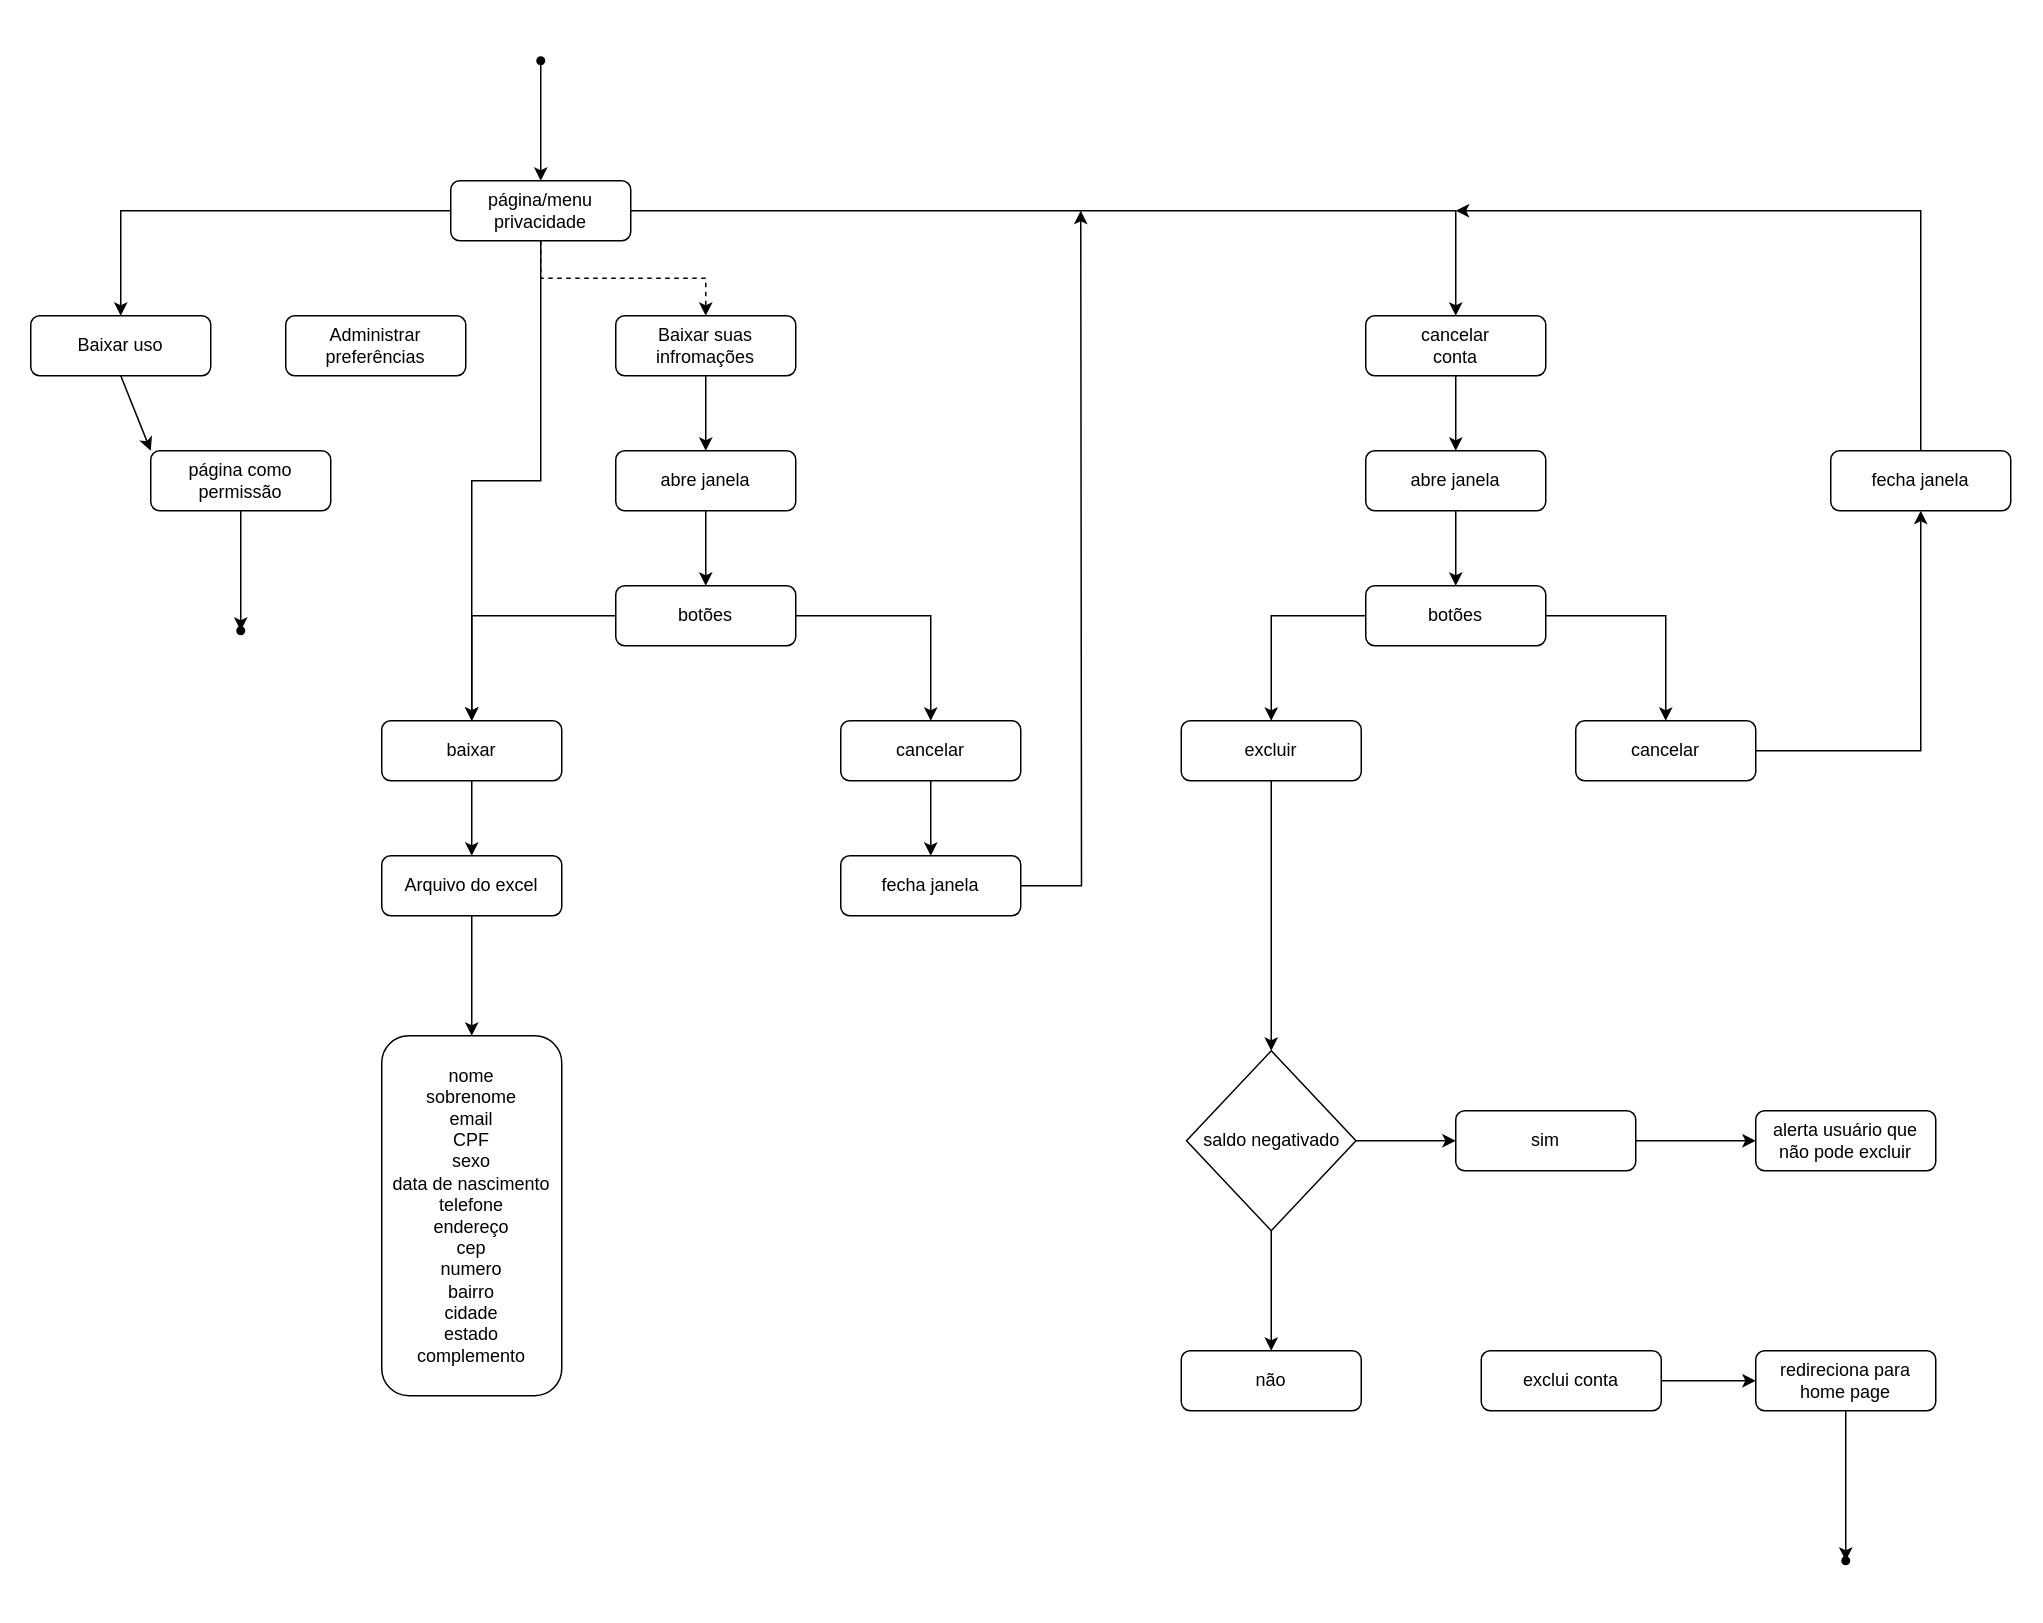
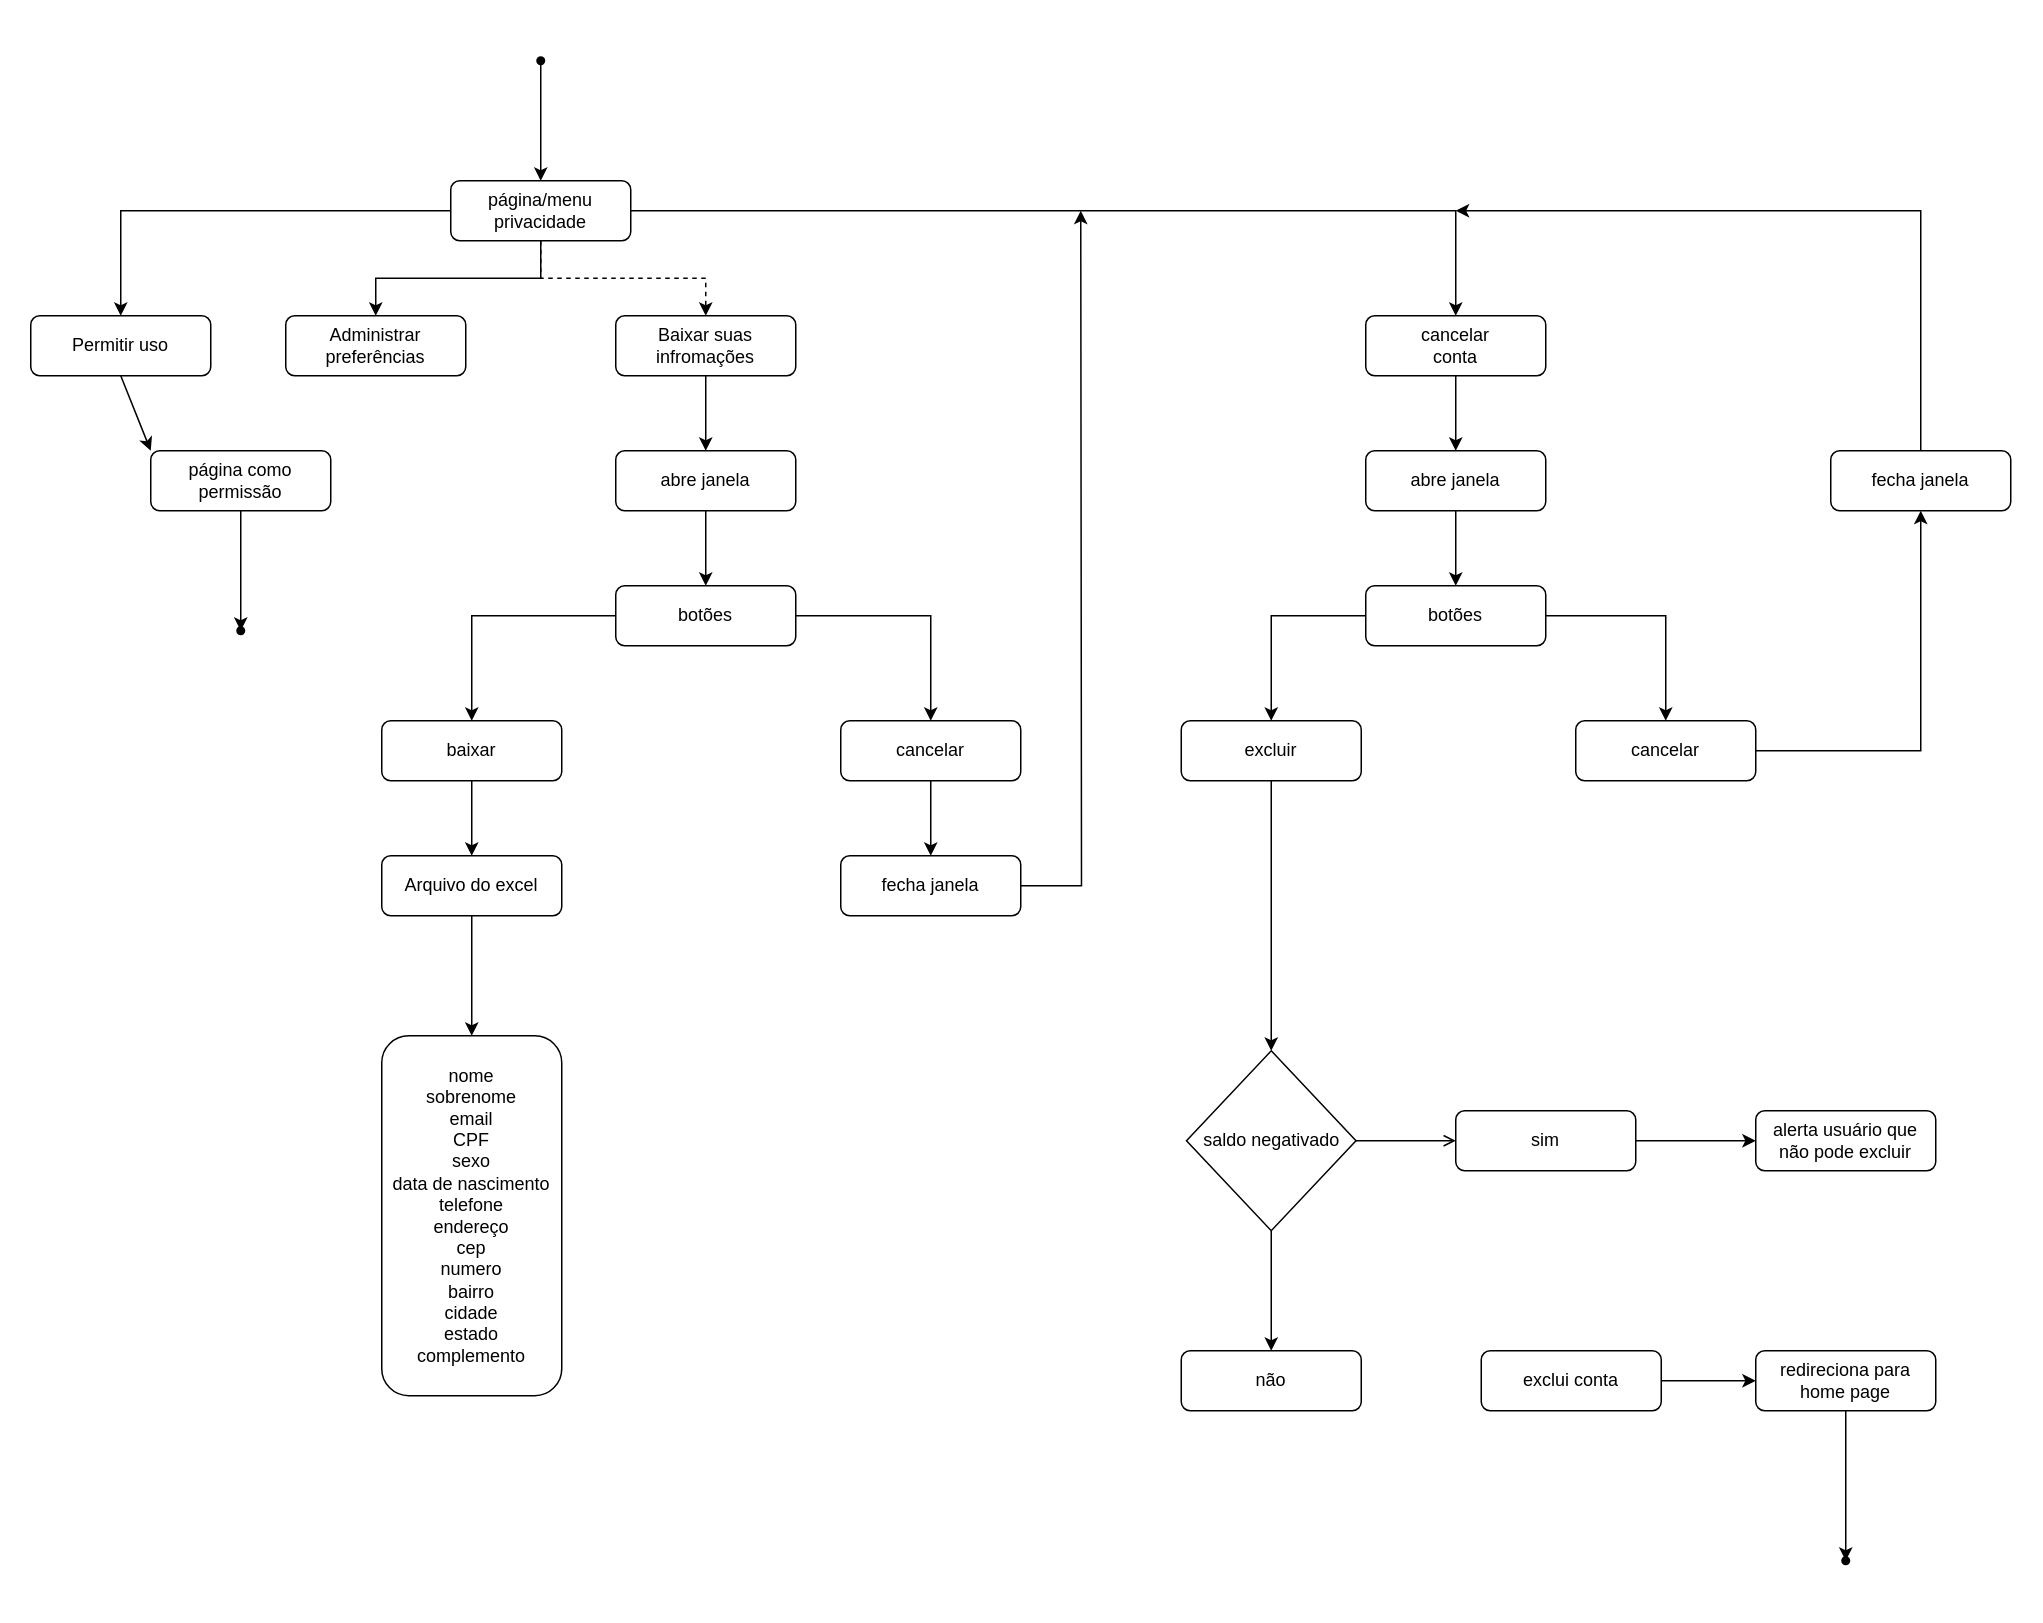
node "Baixar uso": label "Baixar uso" -> "Permitir uso"
edge "página/menu privacidade" -> "baixar": now "página/menu privacidade" -> "Administrar preferências"
edge "saldo negativado" -> "sim": arrowhead classic -> open
